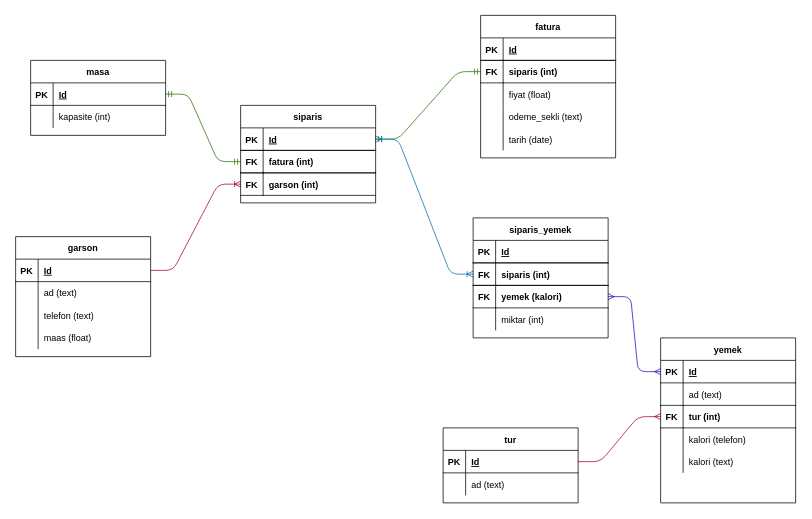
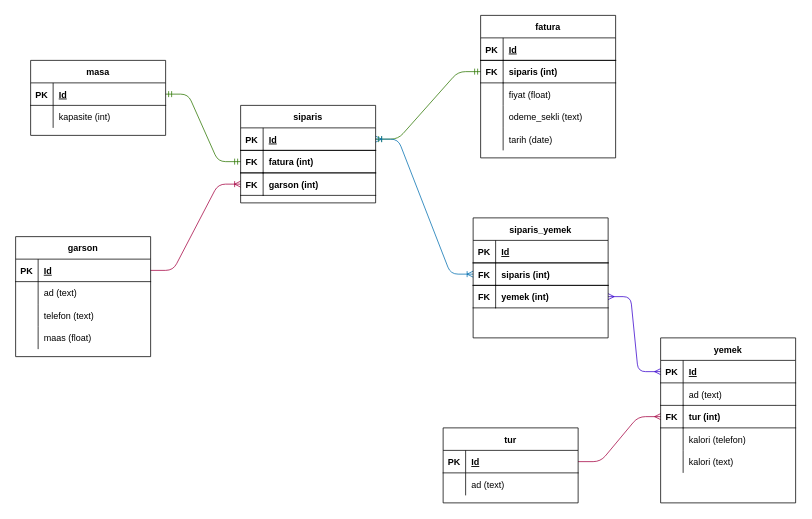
node "yemek (kalori)": label "yemek (kalori)" -> "yemek (int)"
node "miktar (int)": removed
